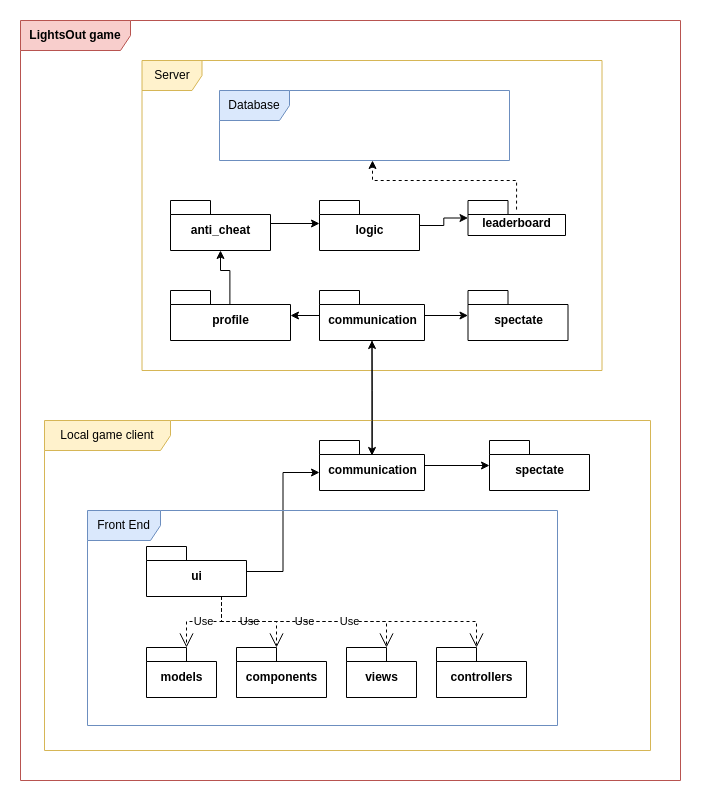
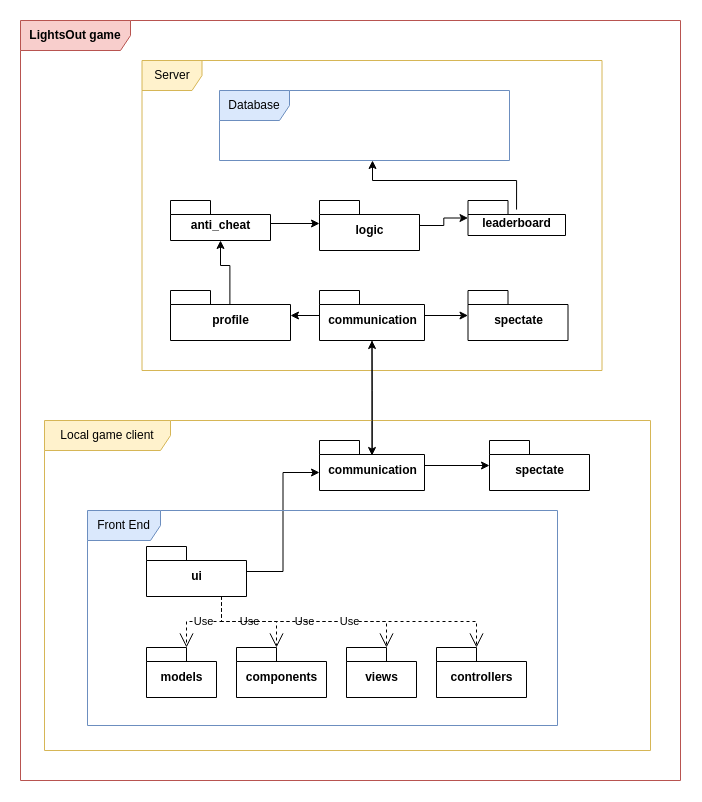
edge "leaderboard" -> "Database": style dashed -> solid
node "anti_cheat": size 100x50 -> 100x40
